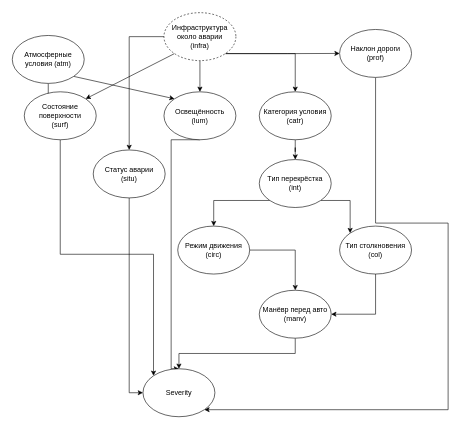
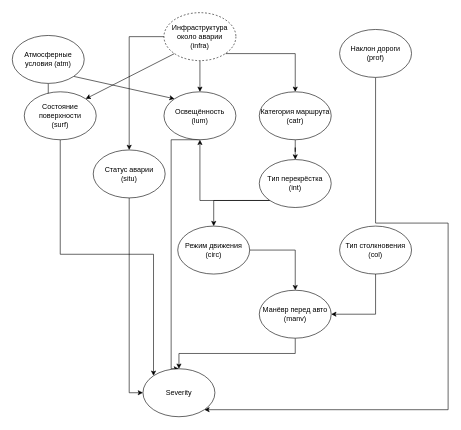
edge "Инфраструктура около аварии (infra)" -> "Наклон дороги (prof)": removed
node "Категория условия (catr)": label "Категория условия (catr)" -> "Категория маршрута (catr)"
edge "Тип перекрёстка (int)" -> "Тип столкновения (col)": now "Тип перекрёстка (int)" -> "Освещённость (lum)"
